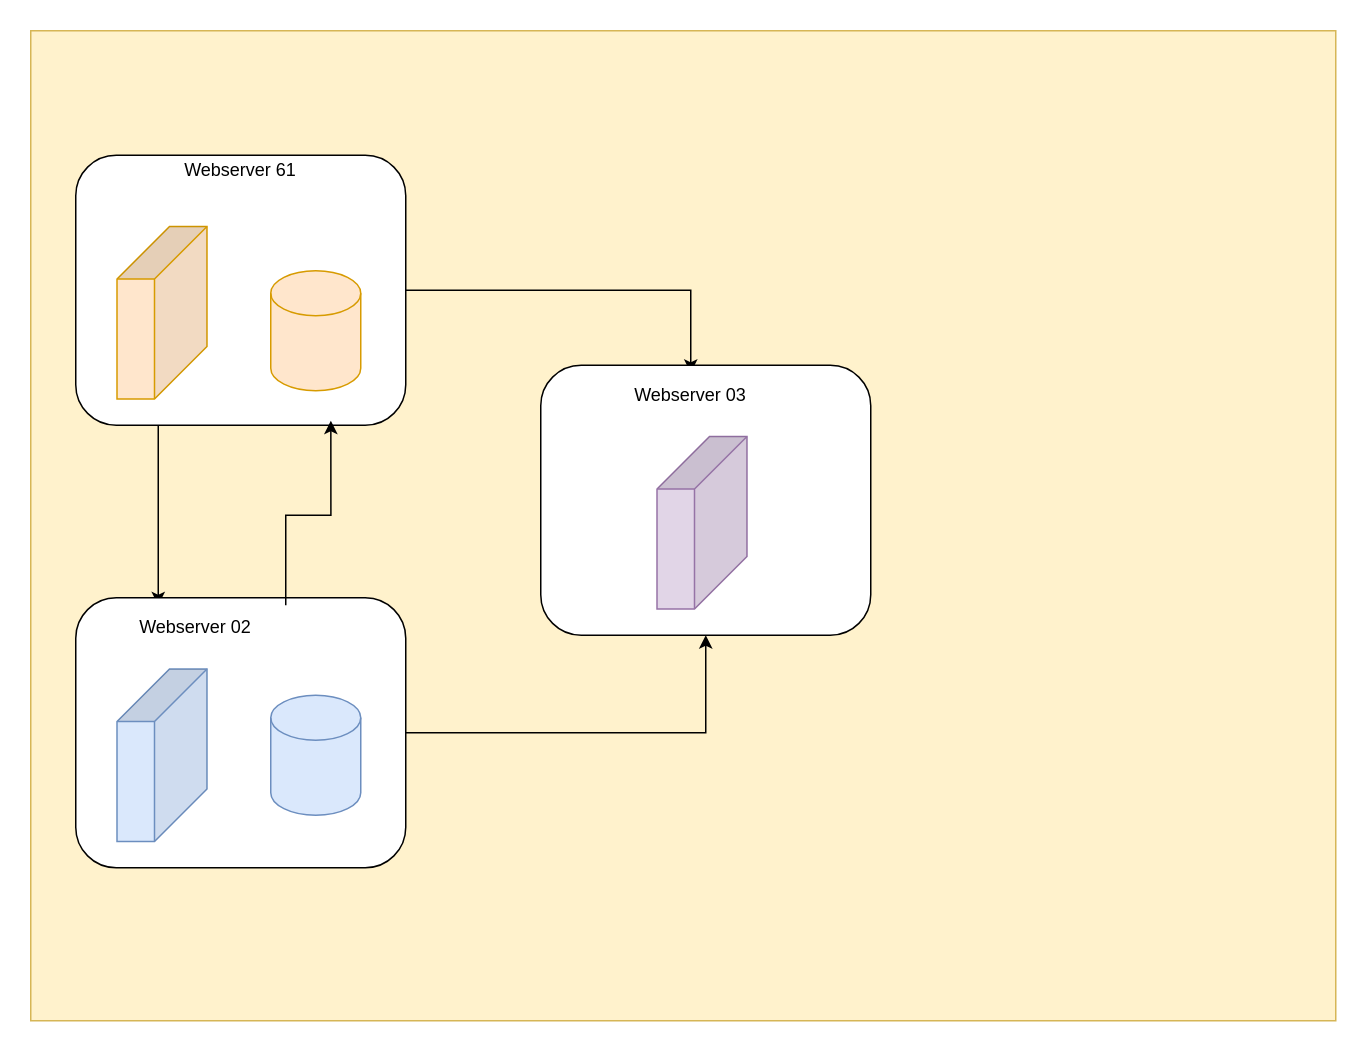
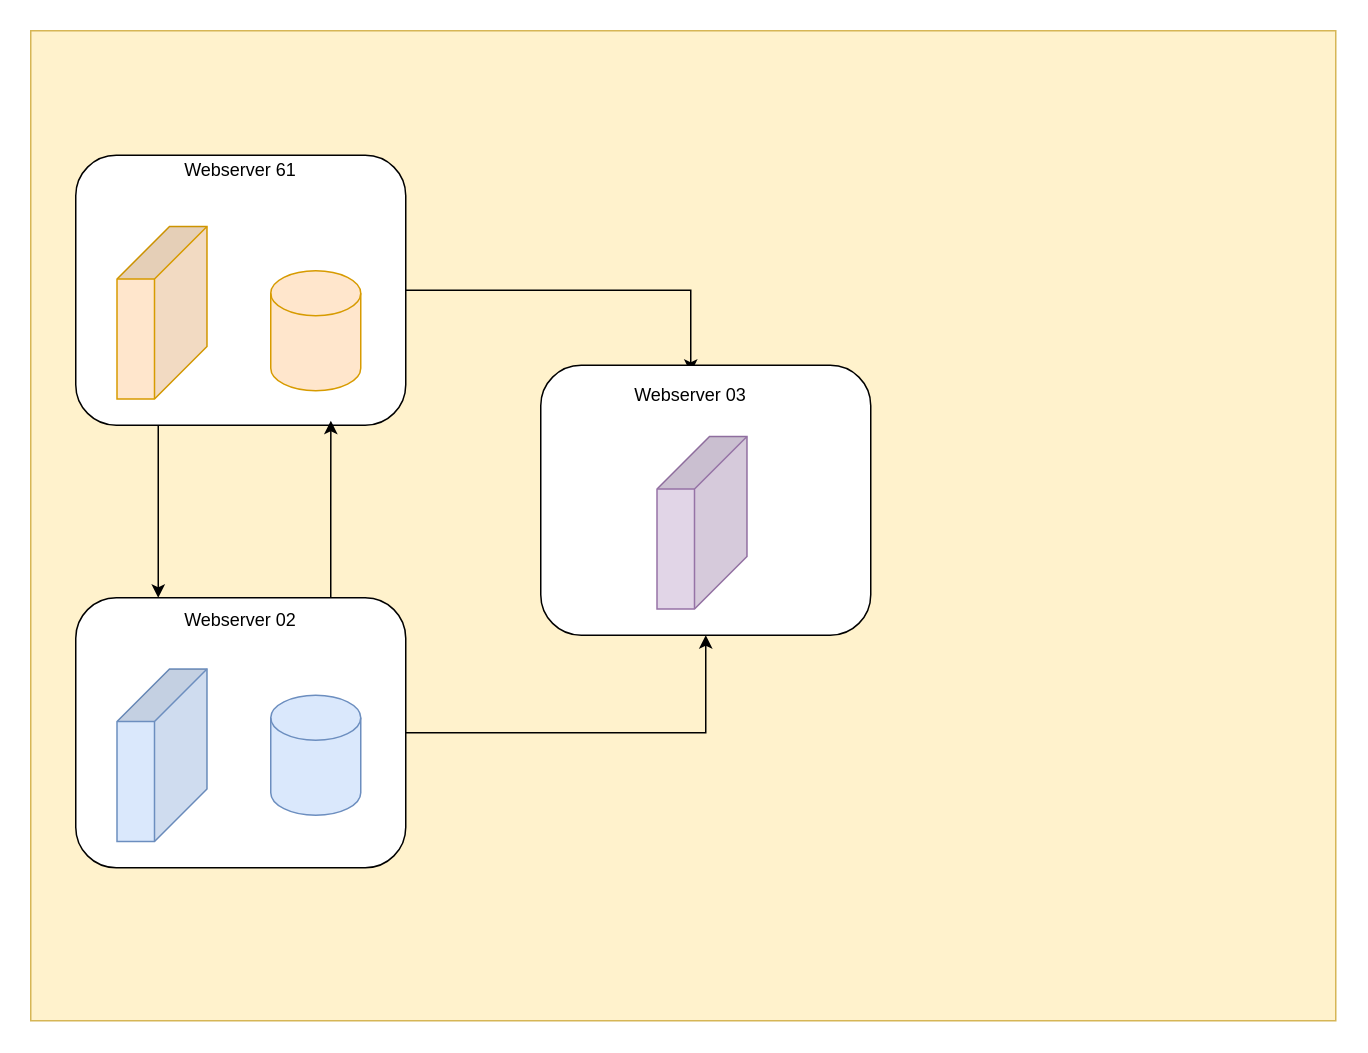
node "Webserver 02": moved (196, 628) -> (241, 620)
